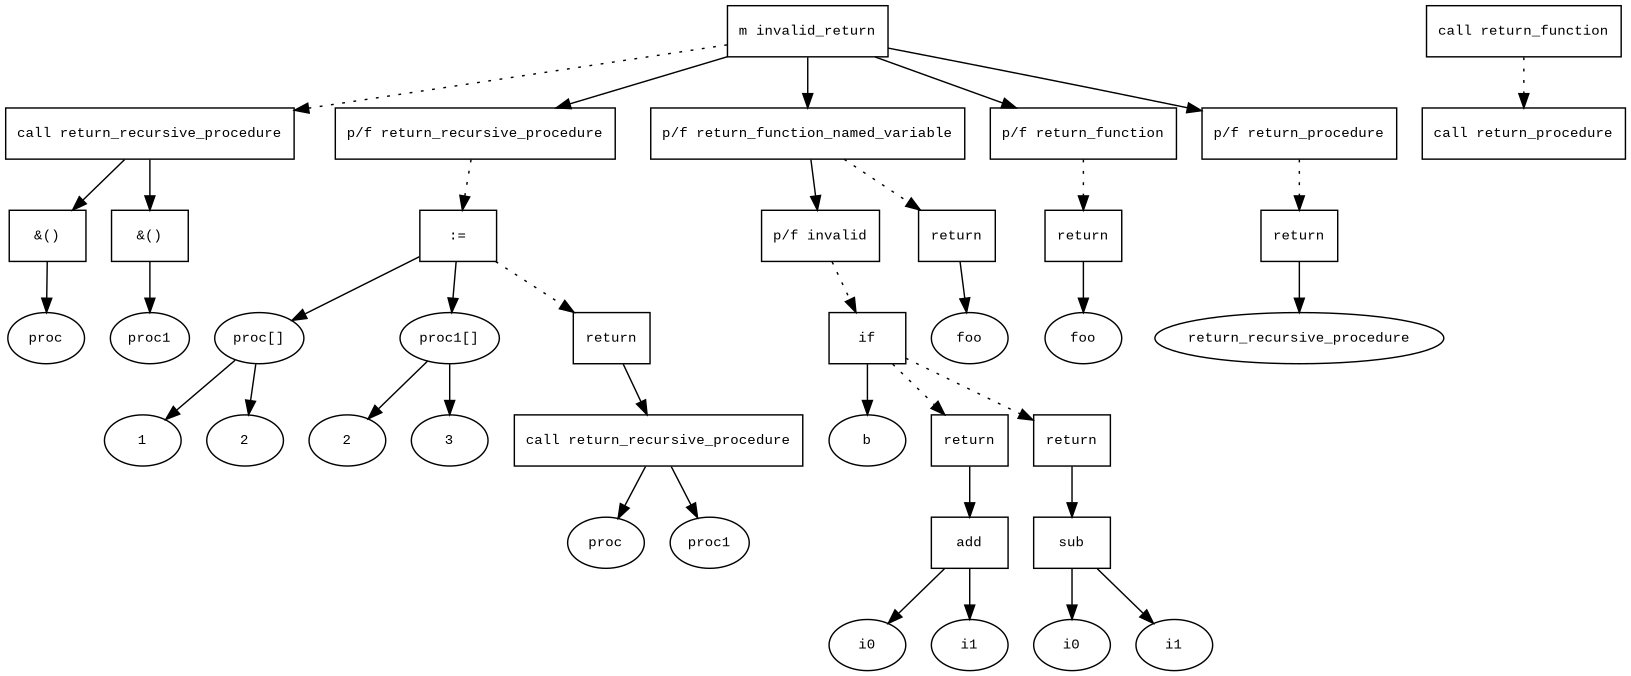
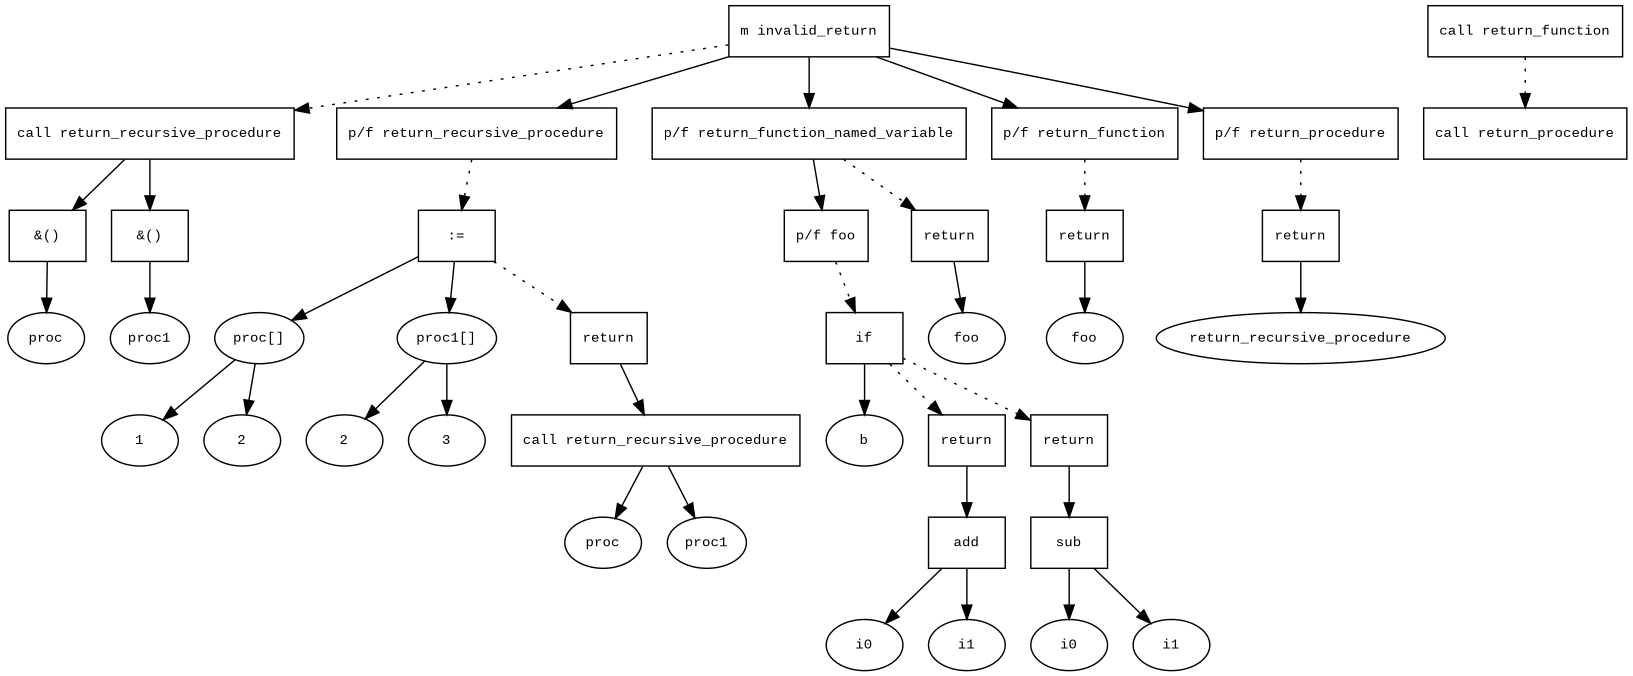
node "p/f invalid": label "p/f invalid" -> "p/f foo"
